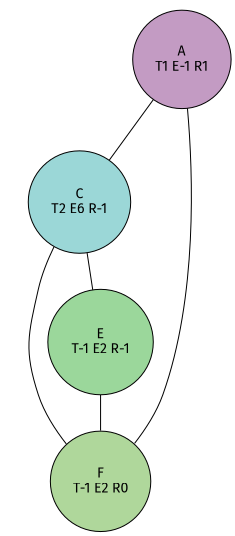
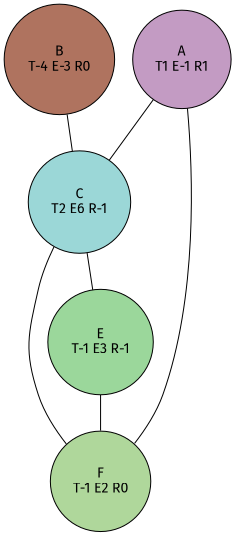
node "B T-4 E-3 R0": added
node "E T-1 E2 R-1": label "E T-1 E2 R-1" -> "E T-1 E3 R-1"
